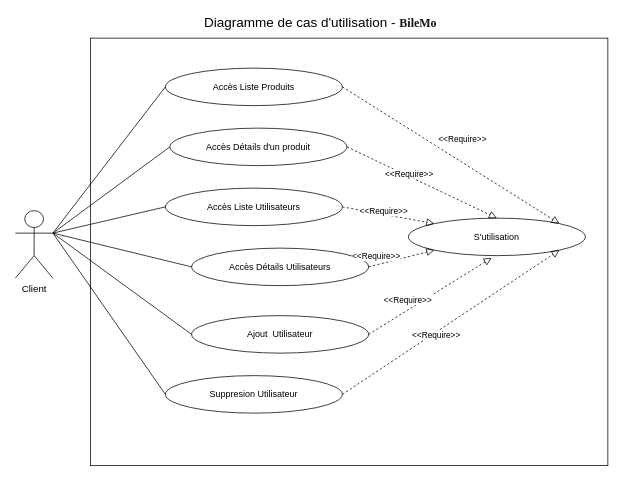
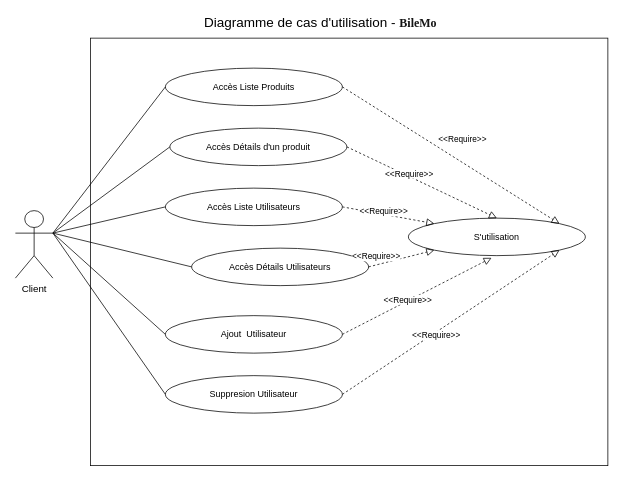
node "Ajout Utilisateur": moved (280, 334) -> (254, 334)
